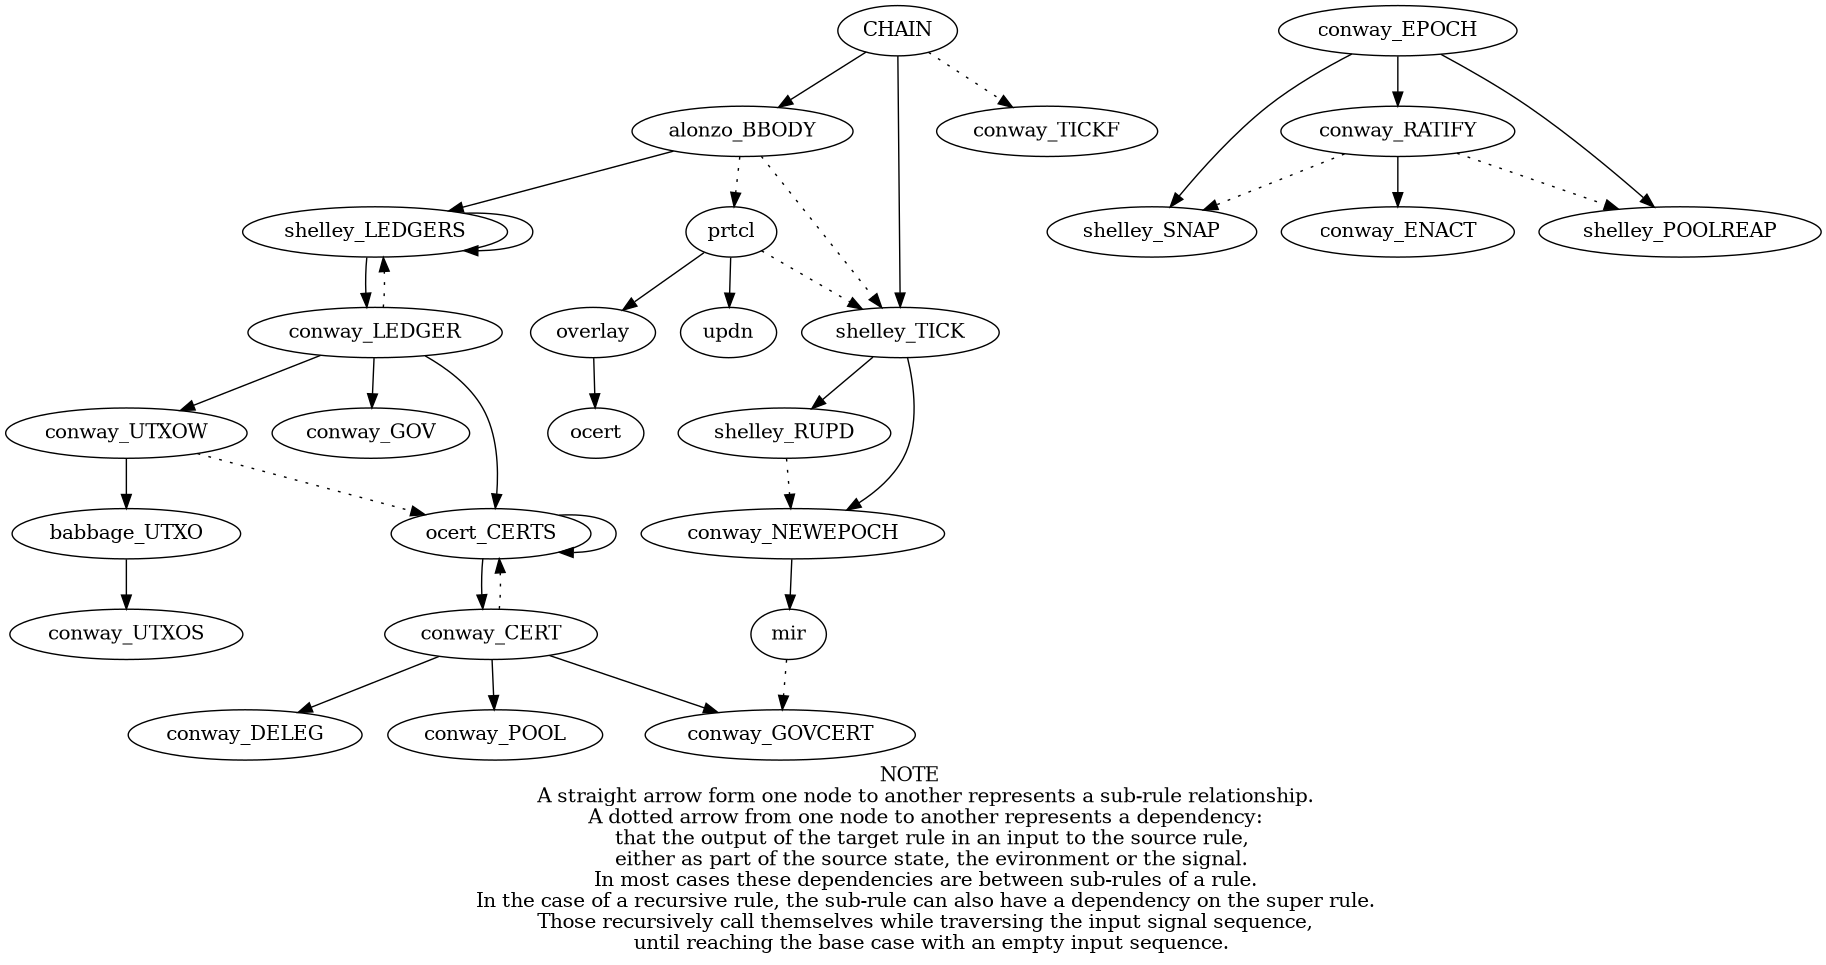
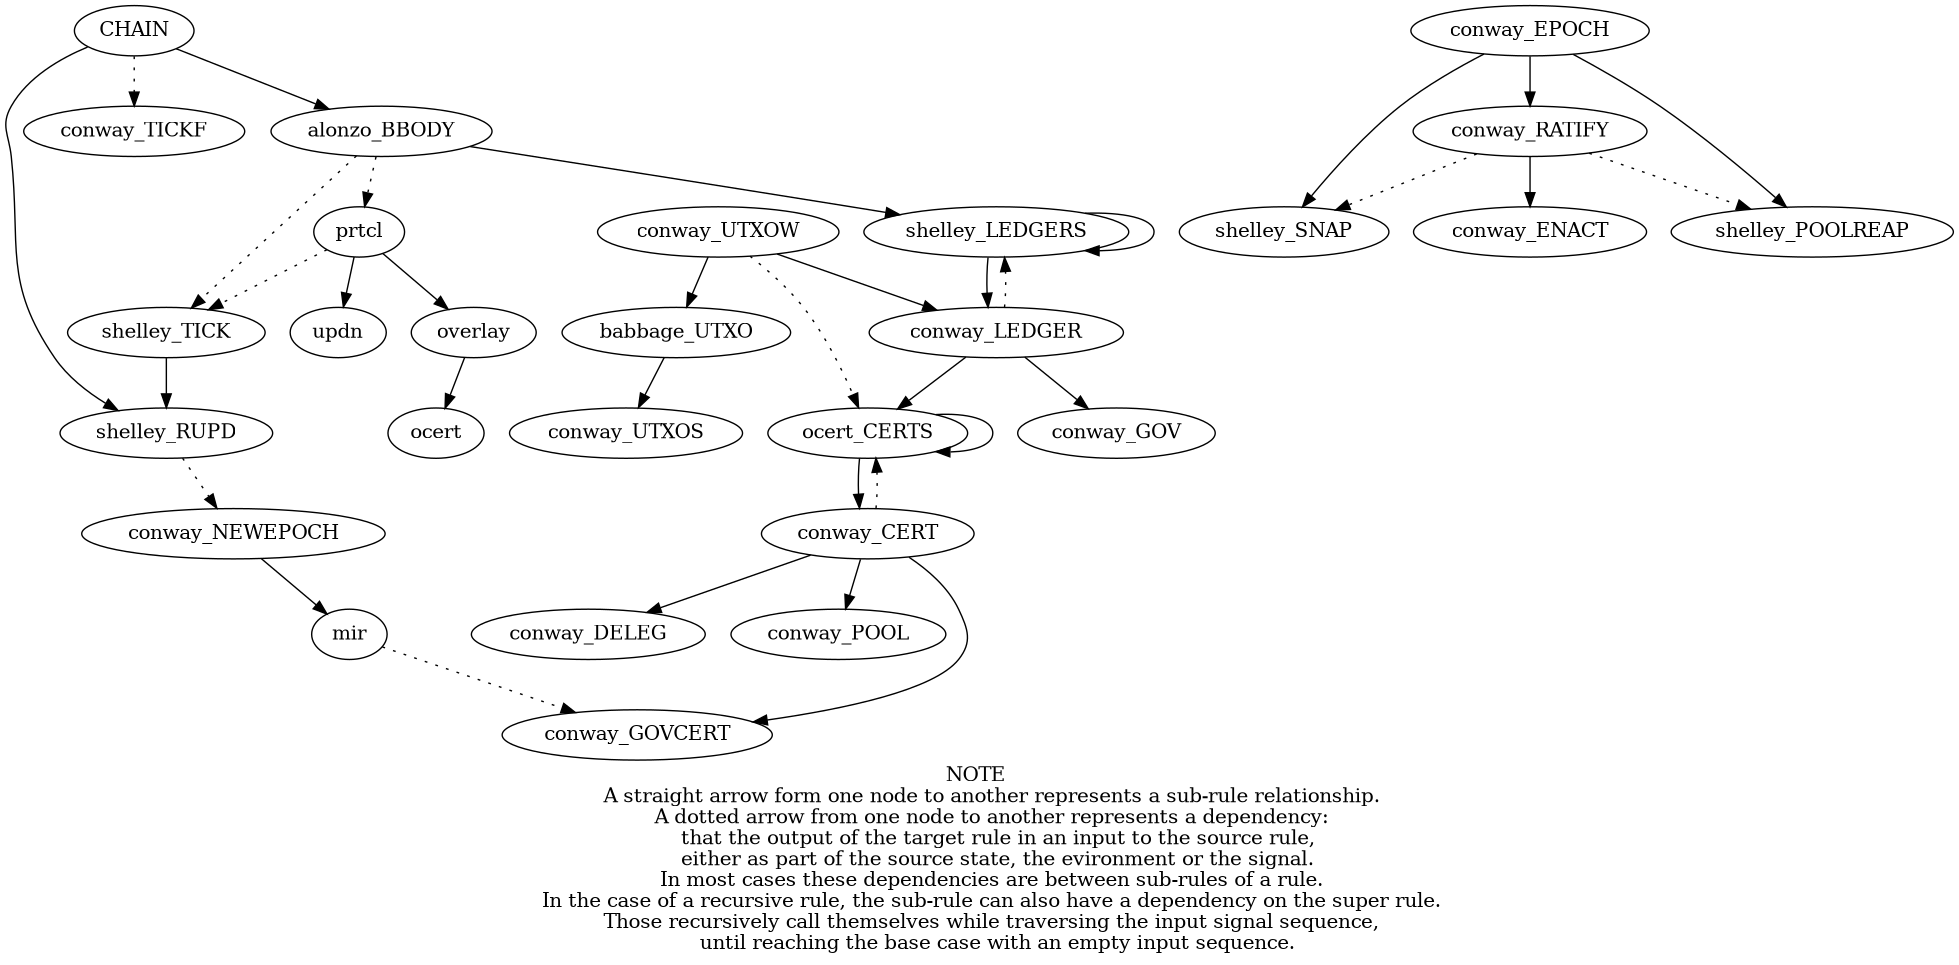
edge "CHAIN" -> "shelley_TICK": now "CHAIN" -> "shelley_RUPD"
edge "conway_LEDGER" -> "conway_UTXOW": reversed
edge "shelley_TICK" -> "conway_NEWEPOCH": removed
